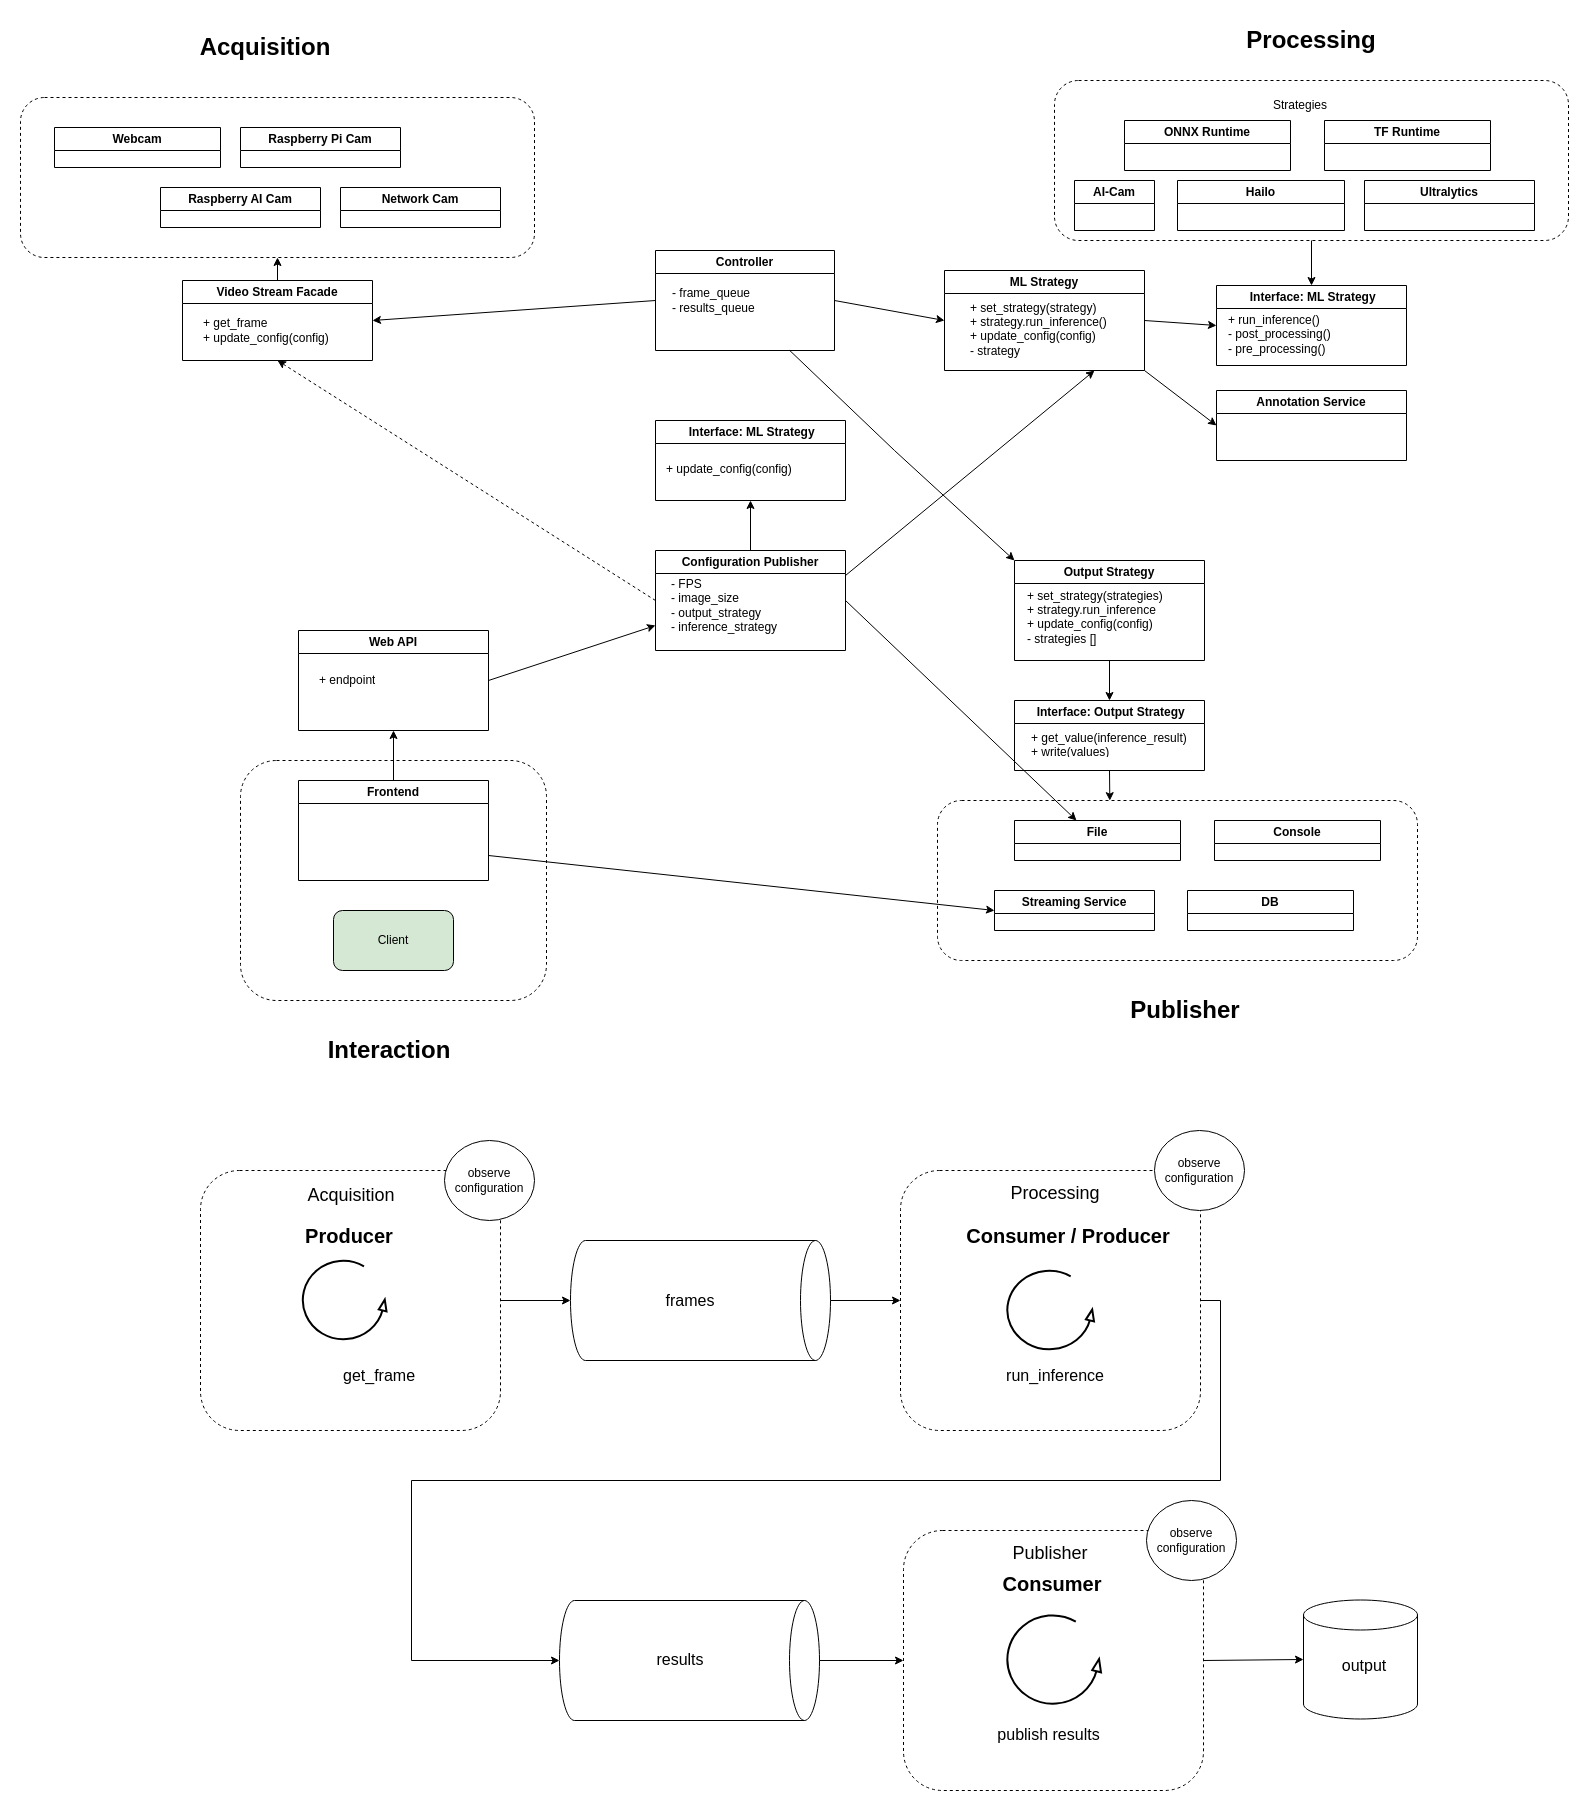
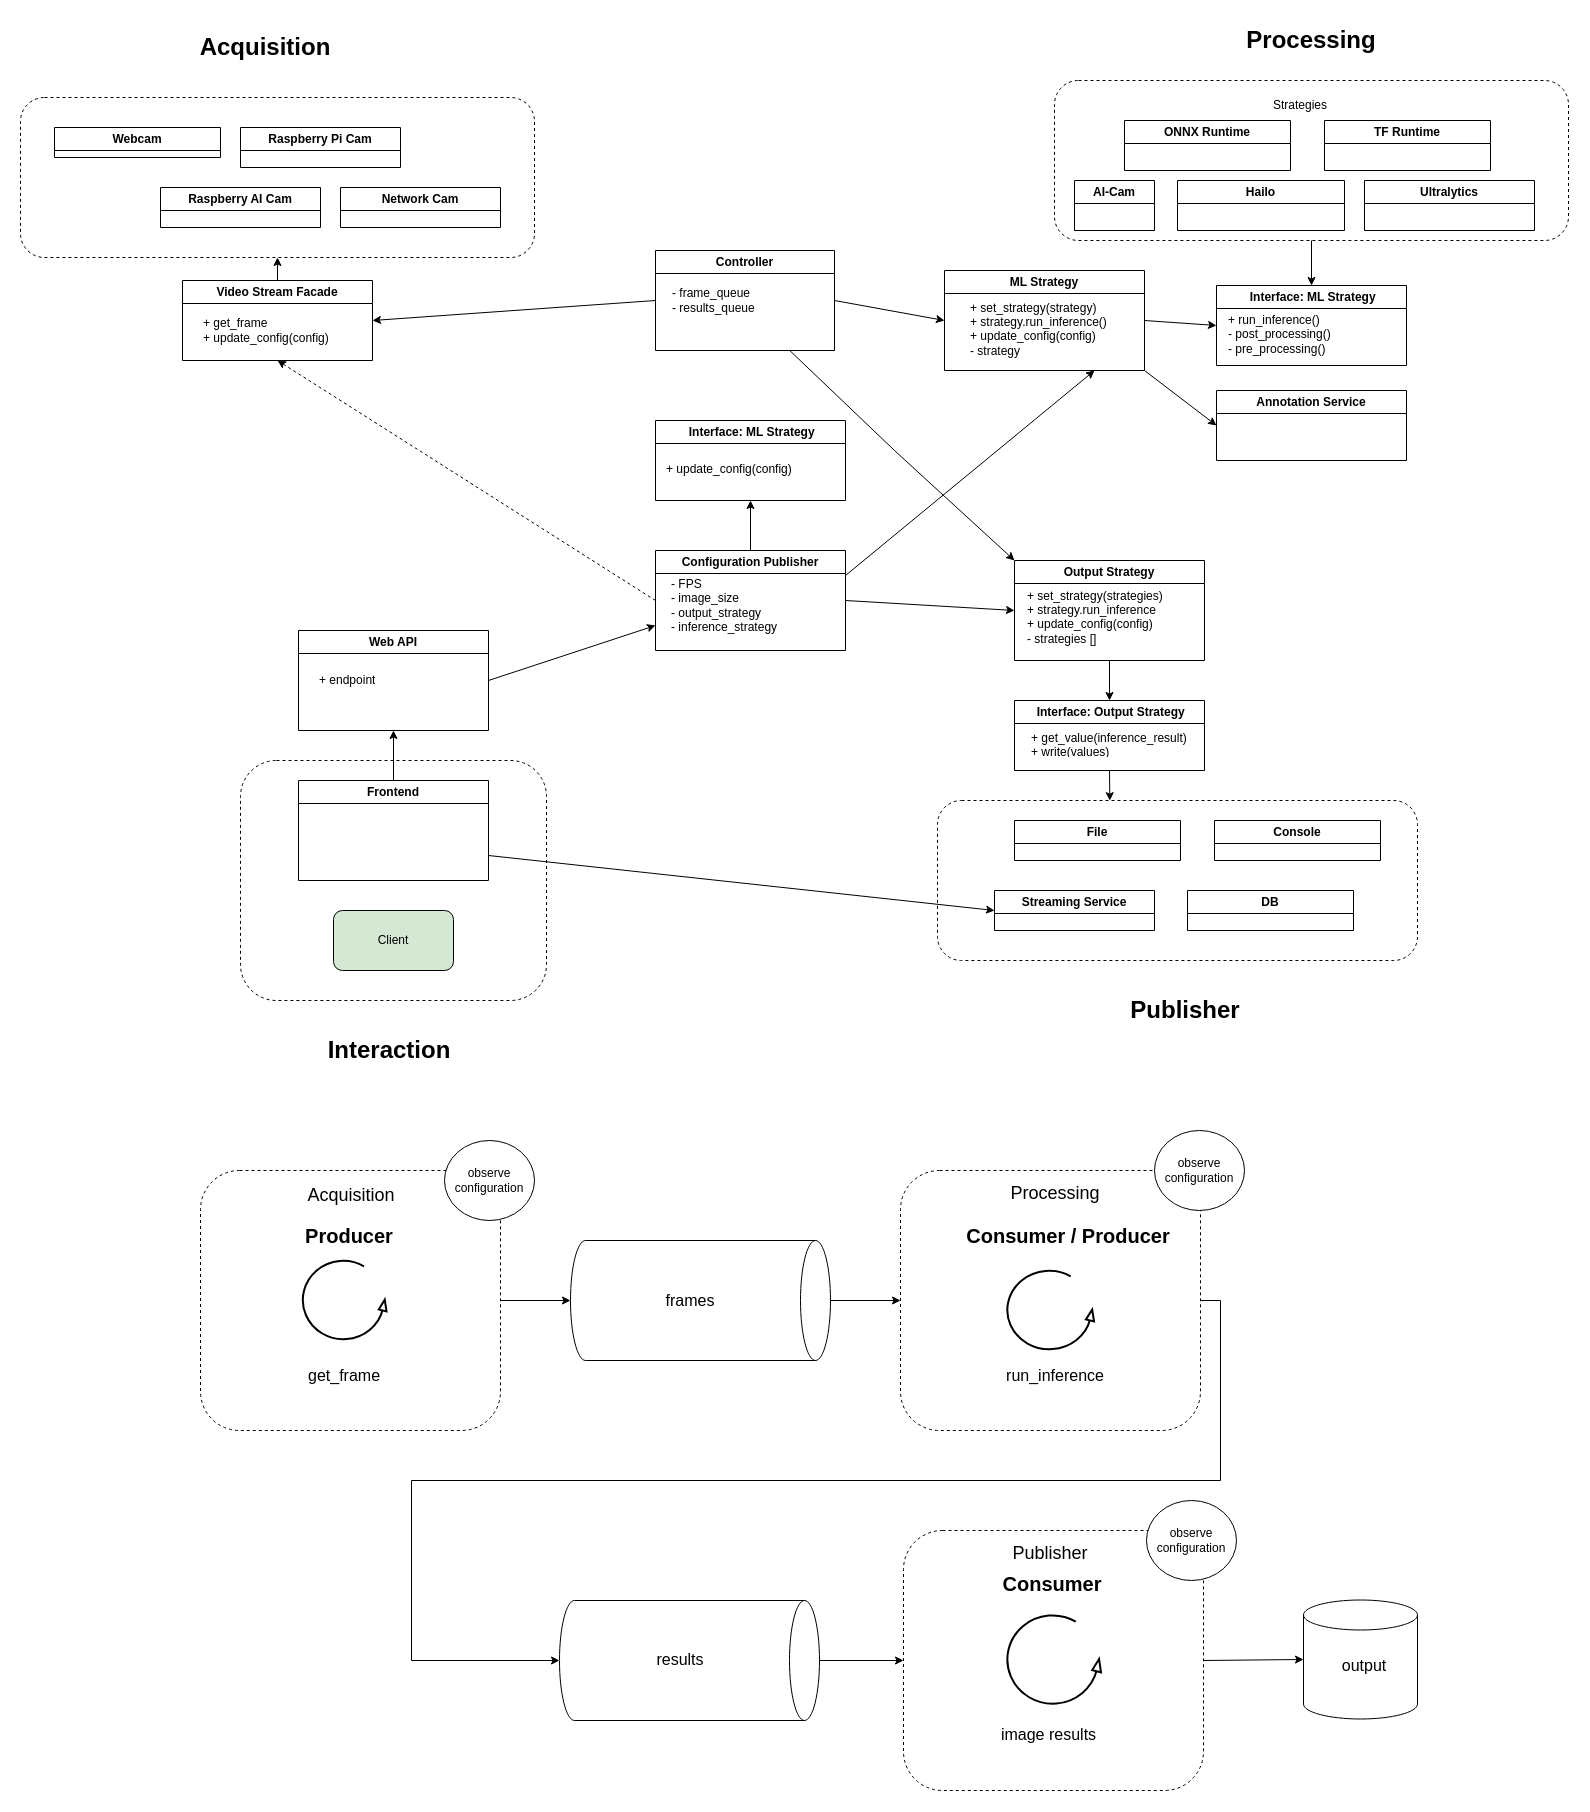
node "Webcam": size 166x40 -> 166x30
edge "Configuration Publisher" -> "File": now "Configuration Publisher" -> "Output Strategy"
node "get_frame": moved (380, 1376) -> (345, 1376)
node "publish results": label "publish results" -> "image results"
